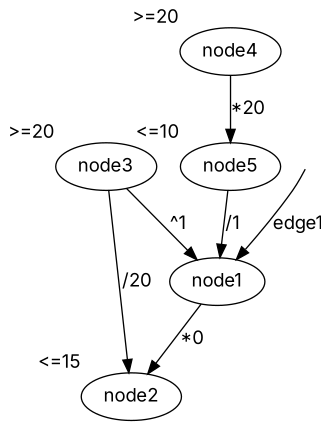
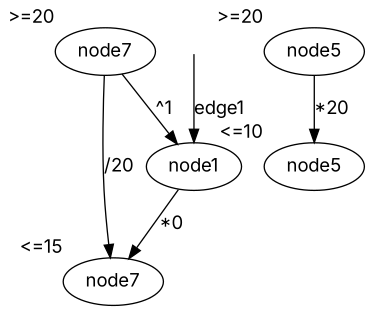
node "node4 >=20": label "node4 >=20" -> "node5 >=20"
node "node3 >=20": label "node3 >=20" -> "node7 >=20"
edge "node5 <=10" -> "node1": removed, label "/1"
node "node2 <=15": label "node2 <=15" -> "node7 <=15"
